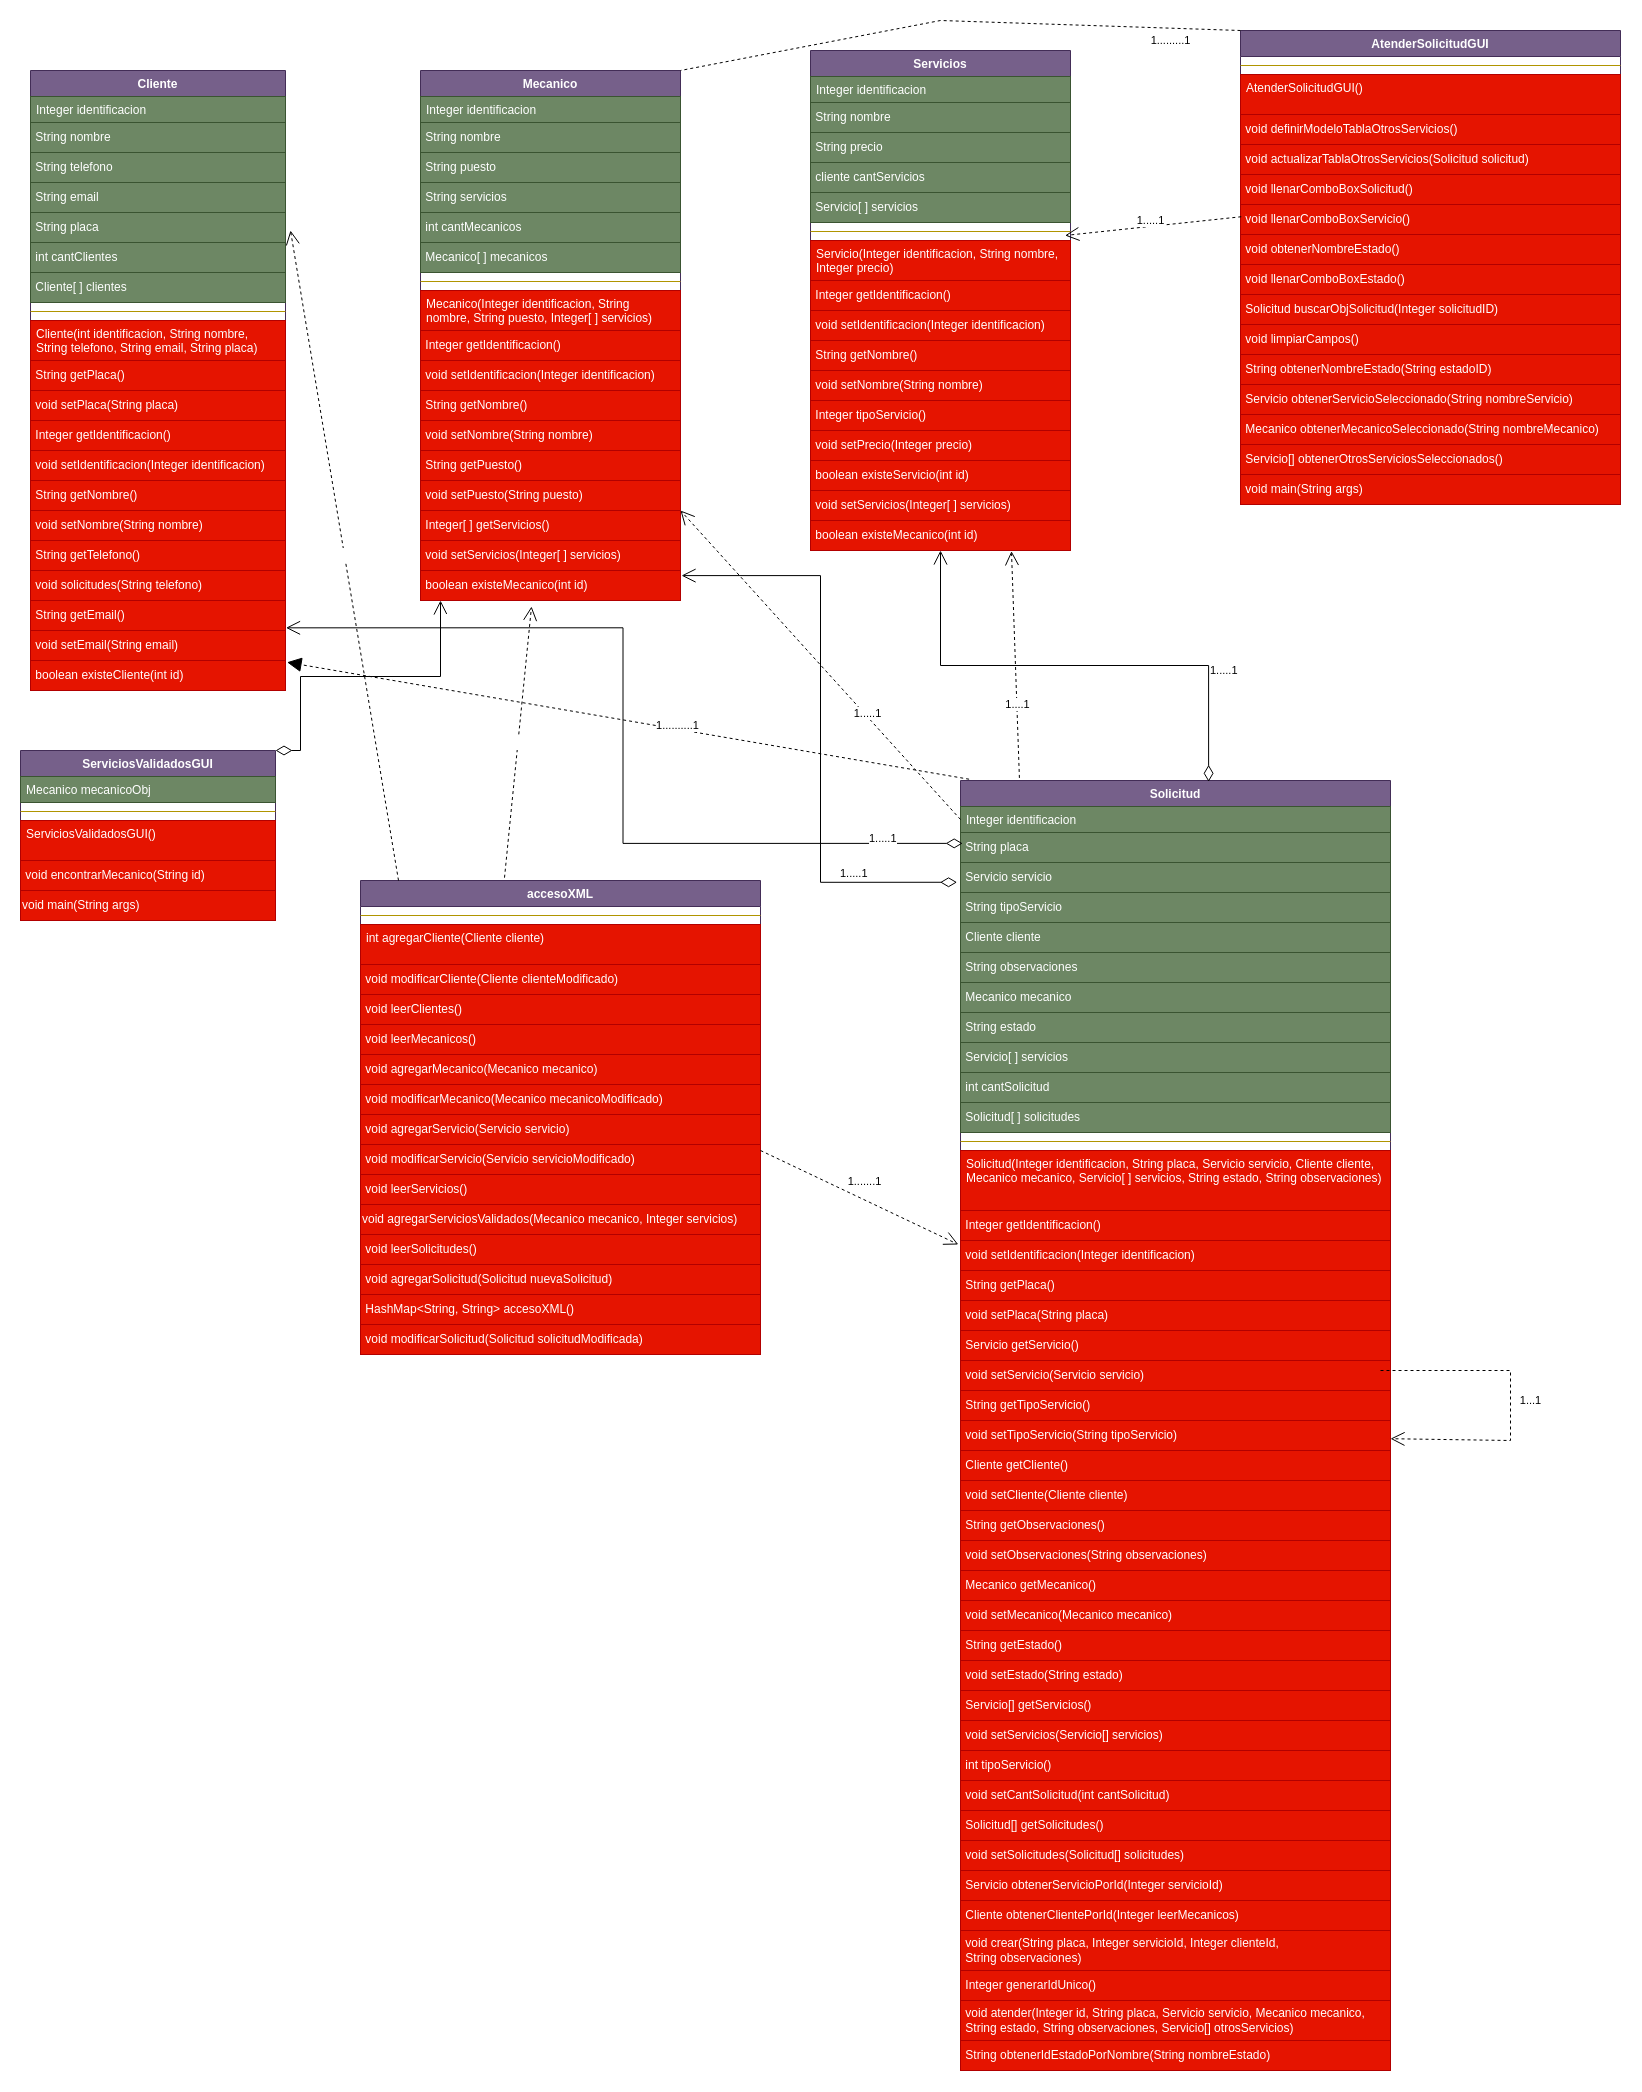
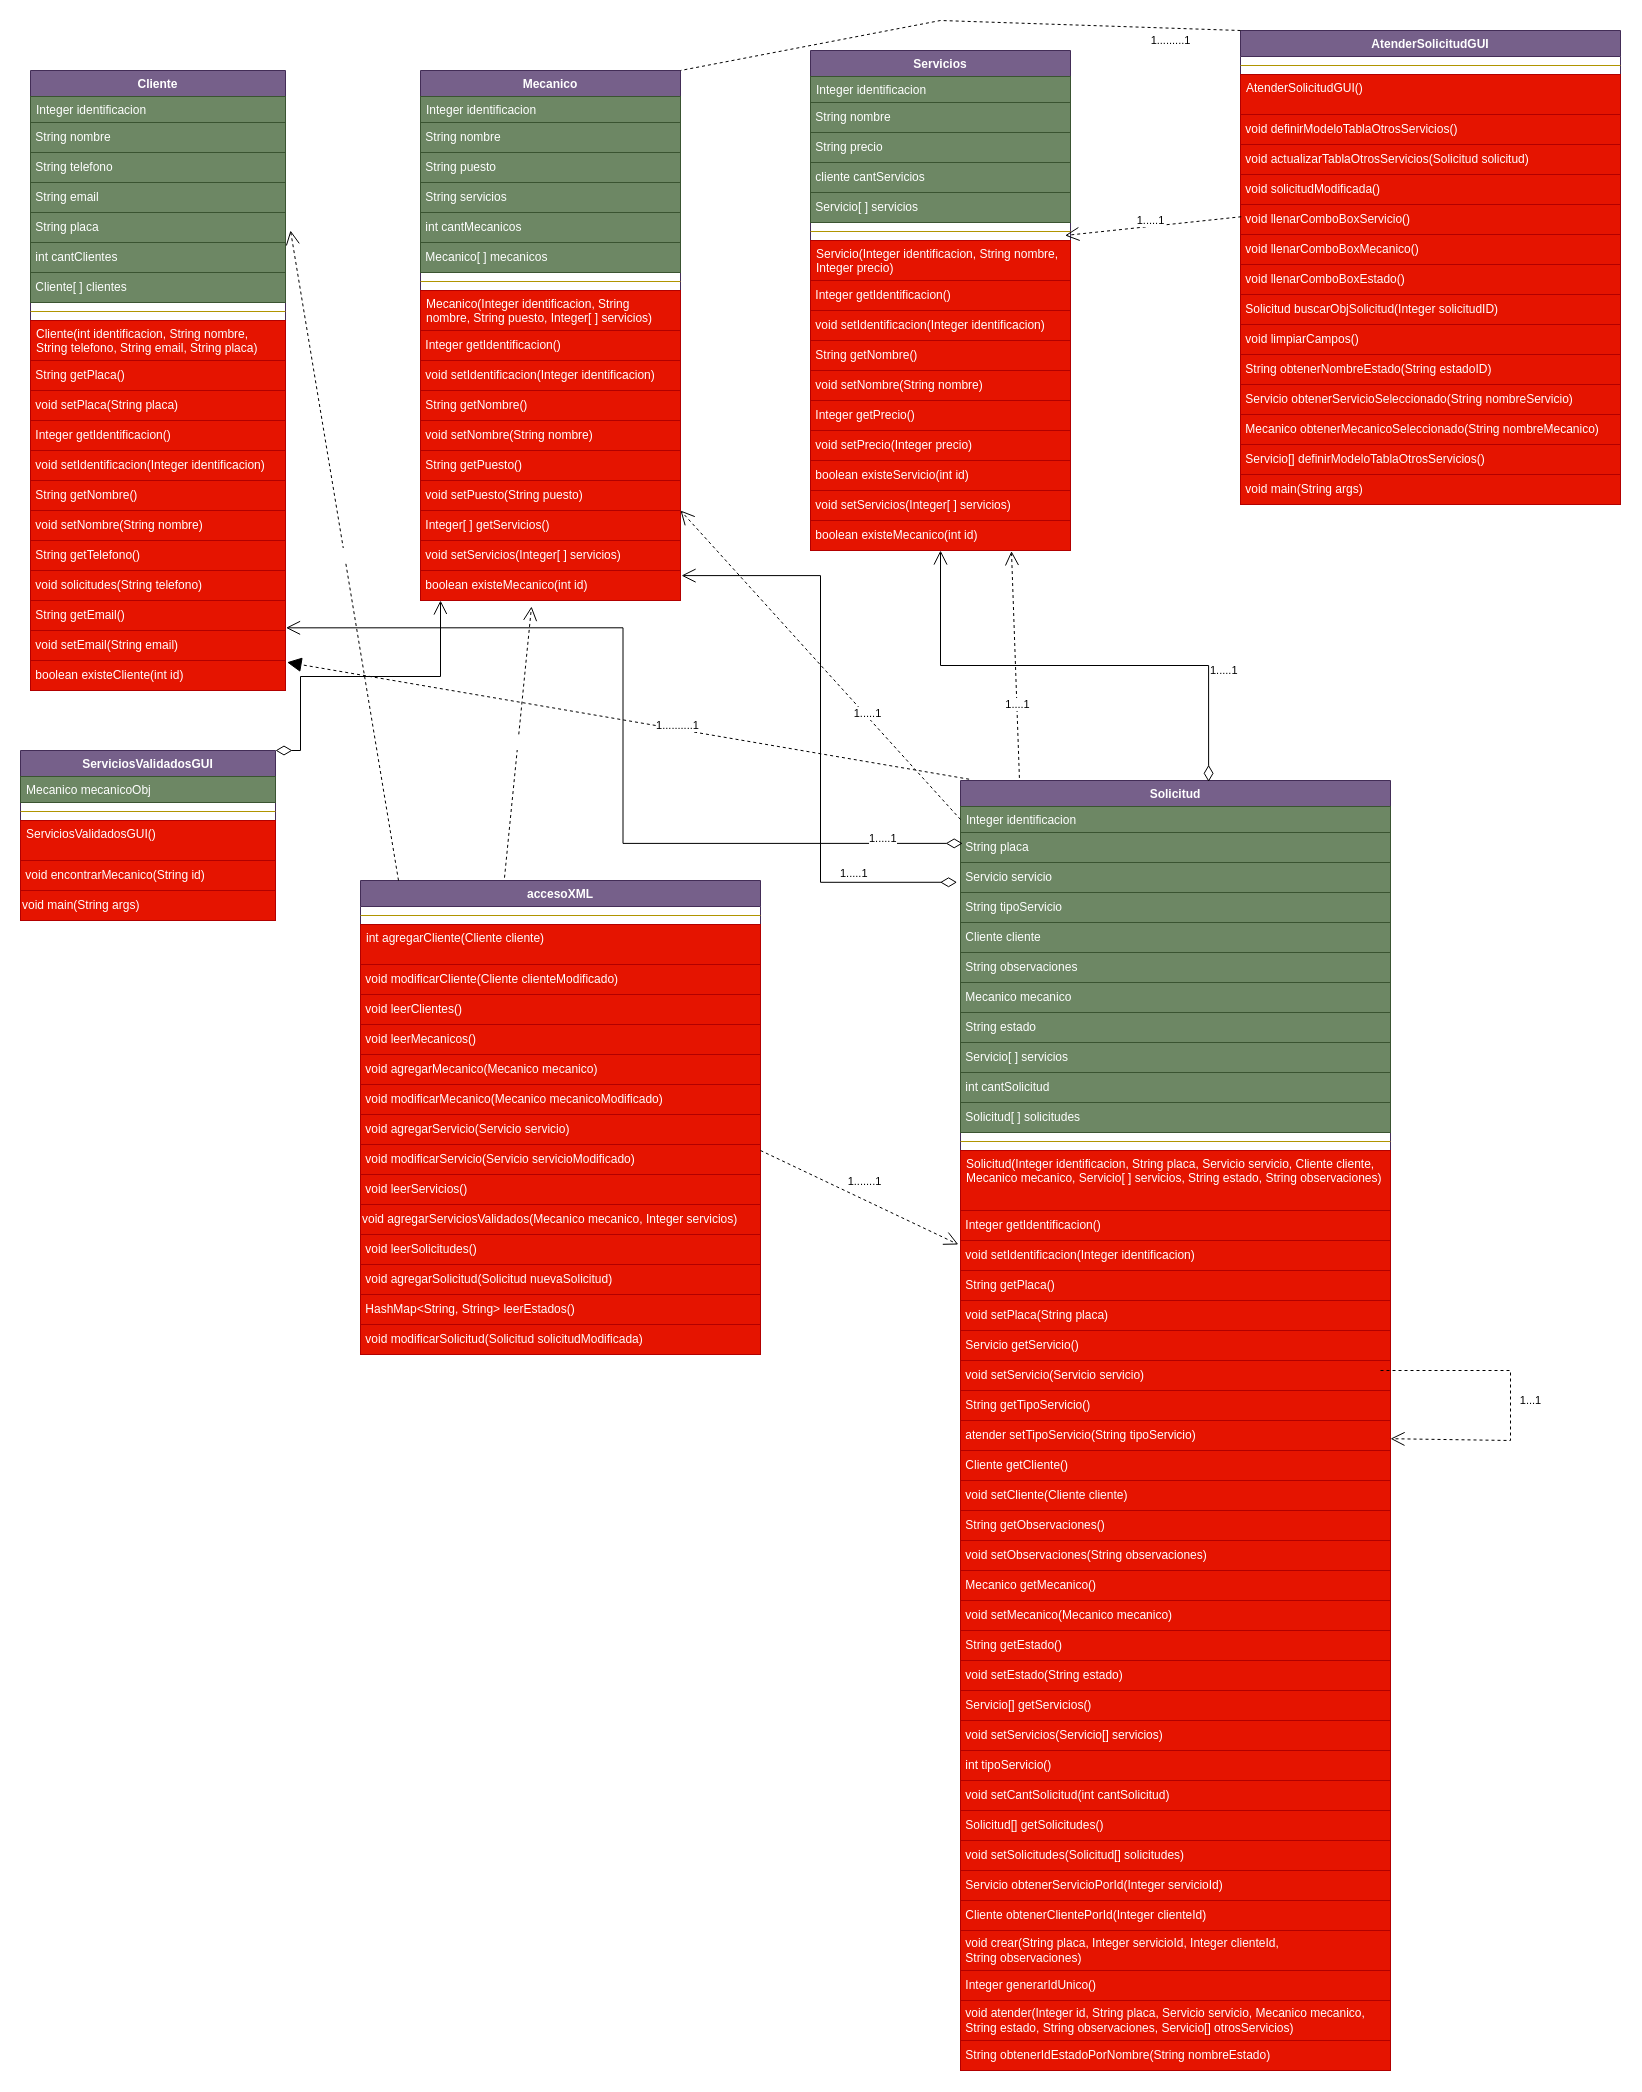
node "void llenarComboBoxSolicitud()": label "void llenarComboBoxSolicitud()" -> "void solicitudModificada()"
node "void obtenerNombreEstado()": label "void obtenerNombreEstado()" -> "void llenarComboBoxMecanico()"
node "Integer tipoServicio()": label "Integer tipoServicio()" -> "Integer getPrecio()"
node "Servicio[] obtenerOtrosServiciosSeleccionados()": label "Servicio[] obtenerOtrosServiciosSeleccionados()" -> "Servicio[] definirModeloTablaOtrosServicios()"
node "HashMap<String, String> accesoXML()": label "HashMap<String, String> accesoXML()" -> "HashMap<String, String> leerEstados()"
node "void setTipoServicio(String tipoServicio)": label "void setTipoServicio(String tipoServicio)" -> "atender setTipoServicio(String tipoServicio)"
node "Cliente obtenerClientePorId(Integer leerMecanicos)": label "Cliente obtenerClientePorId(Integer leerMecanicos)" -> "Cliente obtenerClientePorId(Integer clienteId)"
